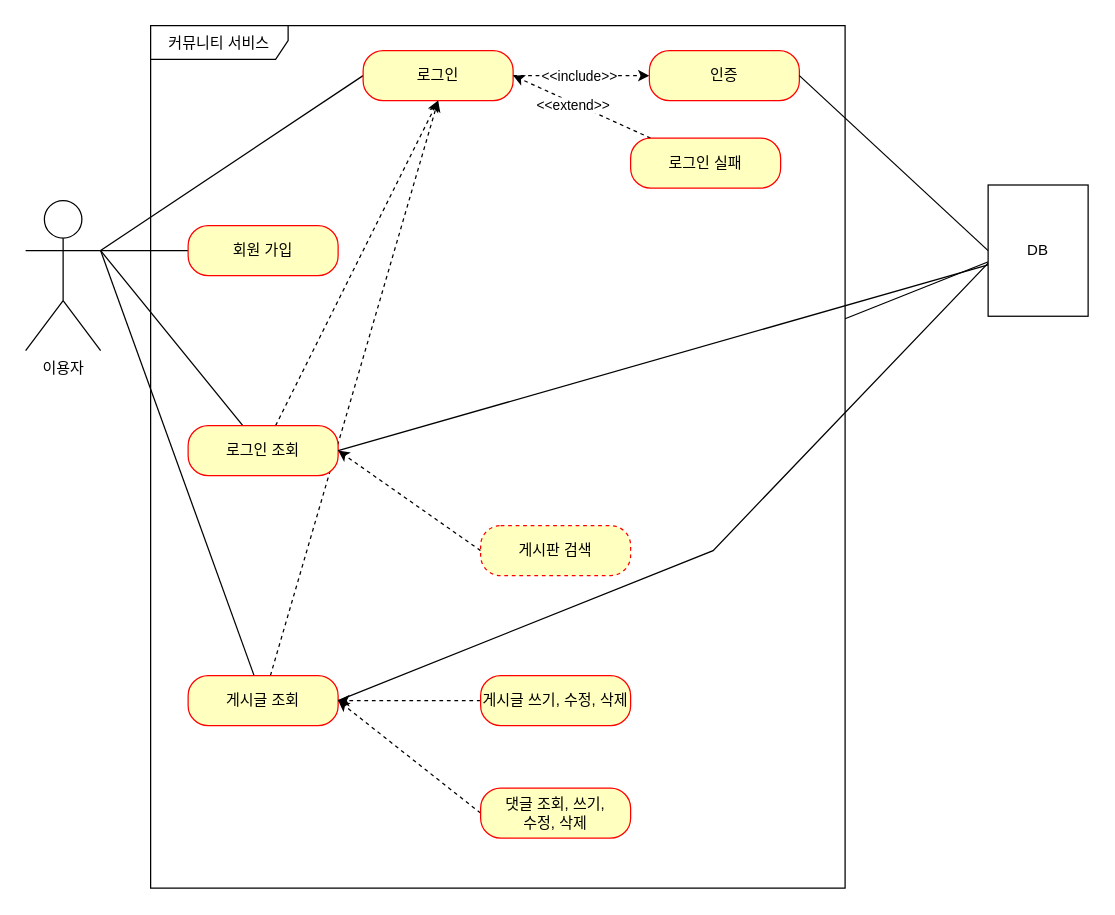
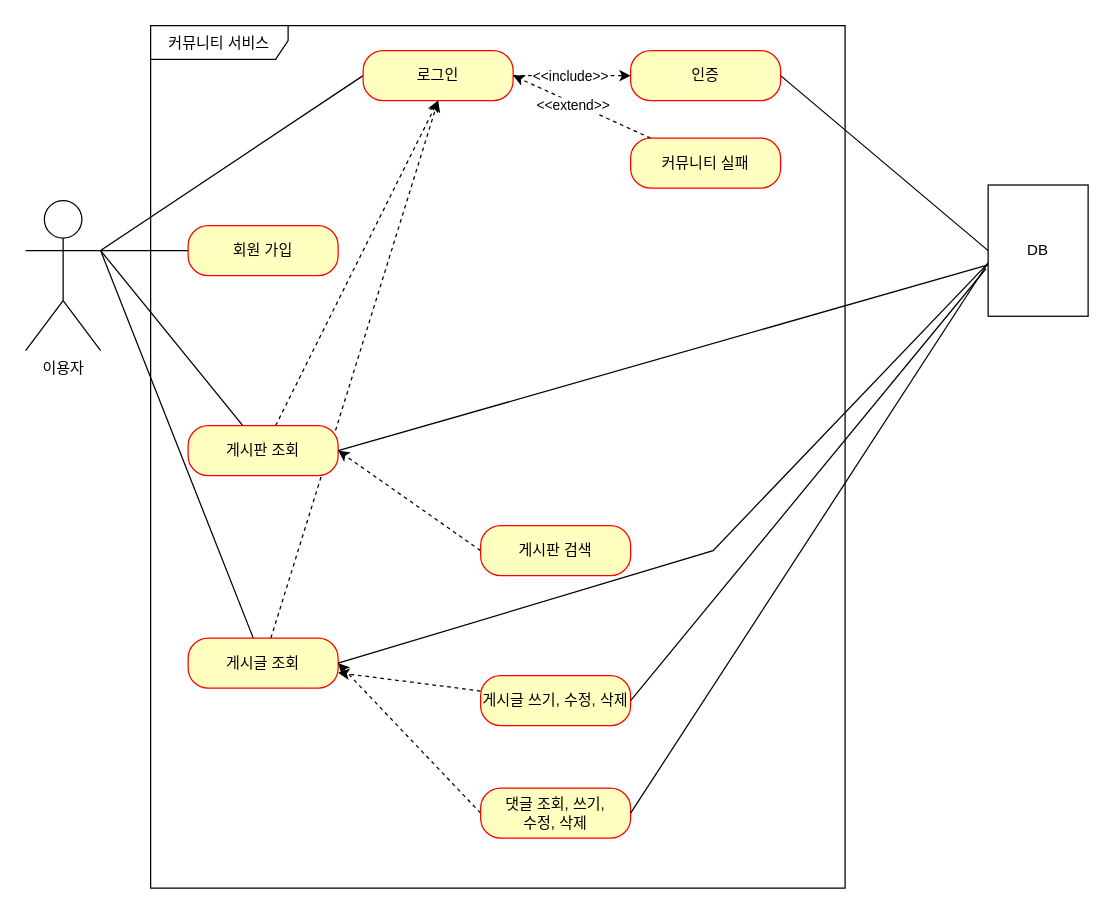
node "인증": moved (724, 76) -> (706, 76)
node "로그인 실패": label "로그인 실패" -> "커뮤니티 실패"
edge "DB" -- "커뮤니티 서비스": now "DB" -- "댓글 조회, 쓰기, 수정, 삭제"
node "로그인 조회": label "로그인 조회" -> "게시판 조회"
node "게시판 검색": style dashed -> solid
edge "DB" -- "게시글 쓰기, 수정, 삭제": added
node "게시글 조회": moved (263, 701) -> (263, 663)
